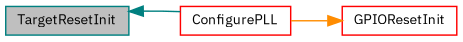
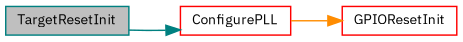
edge "ConfigurePLL" -> "TargetResetInit": reversed
